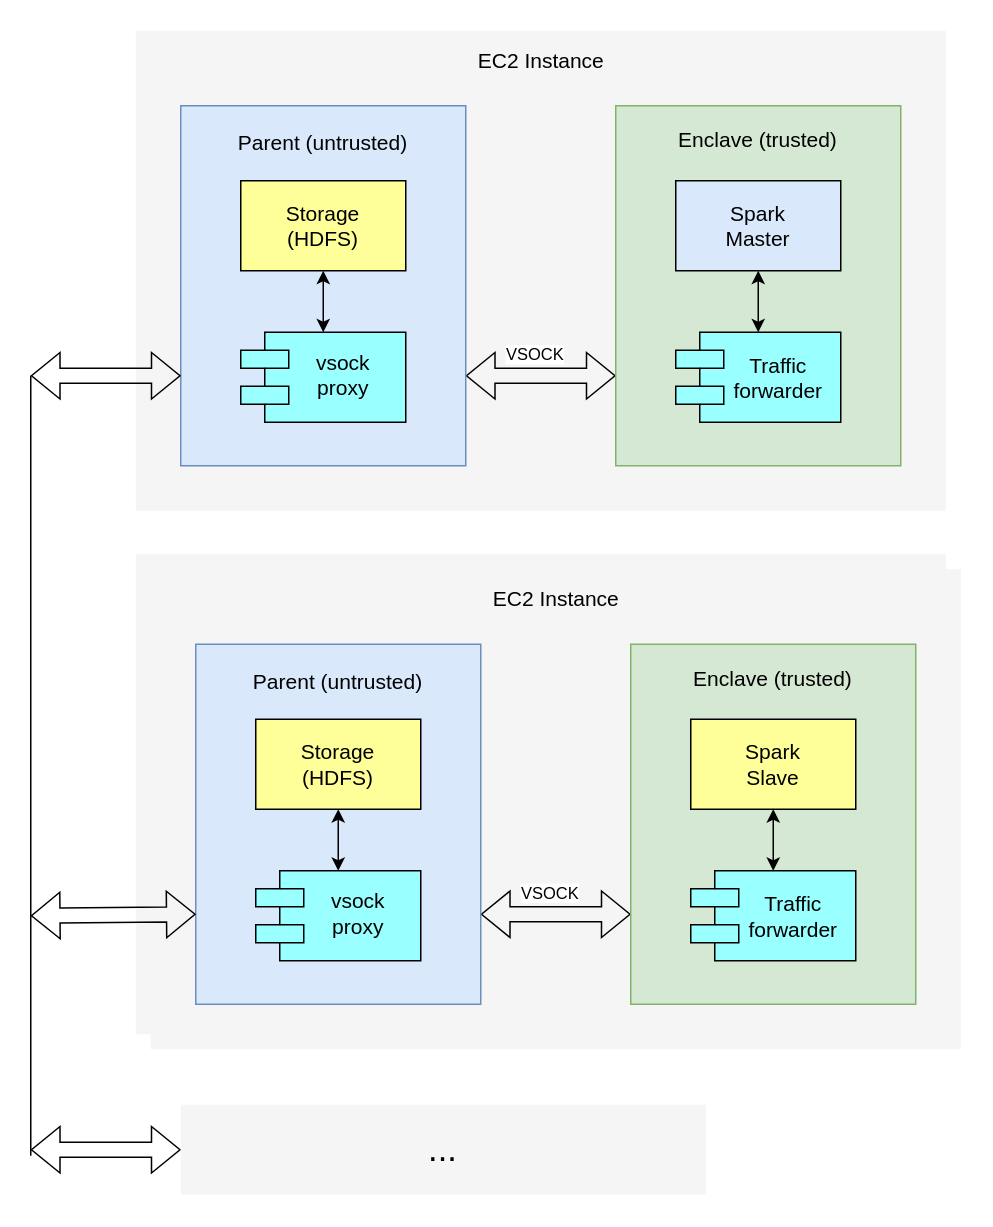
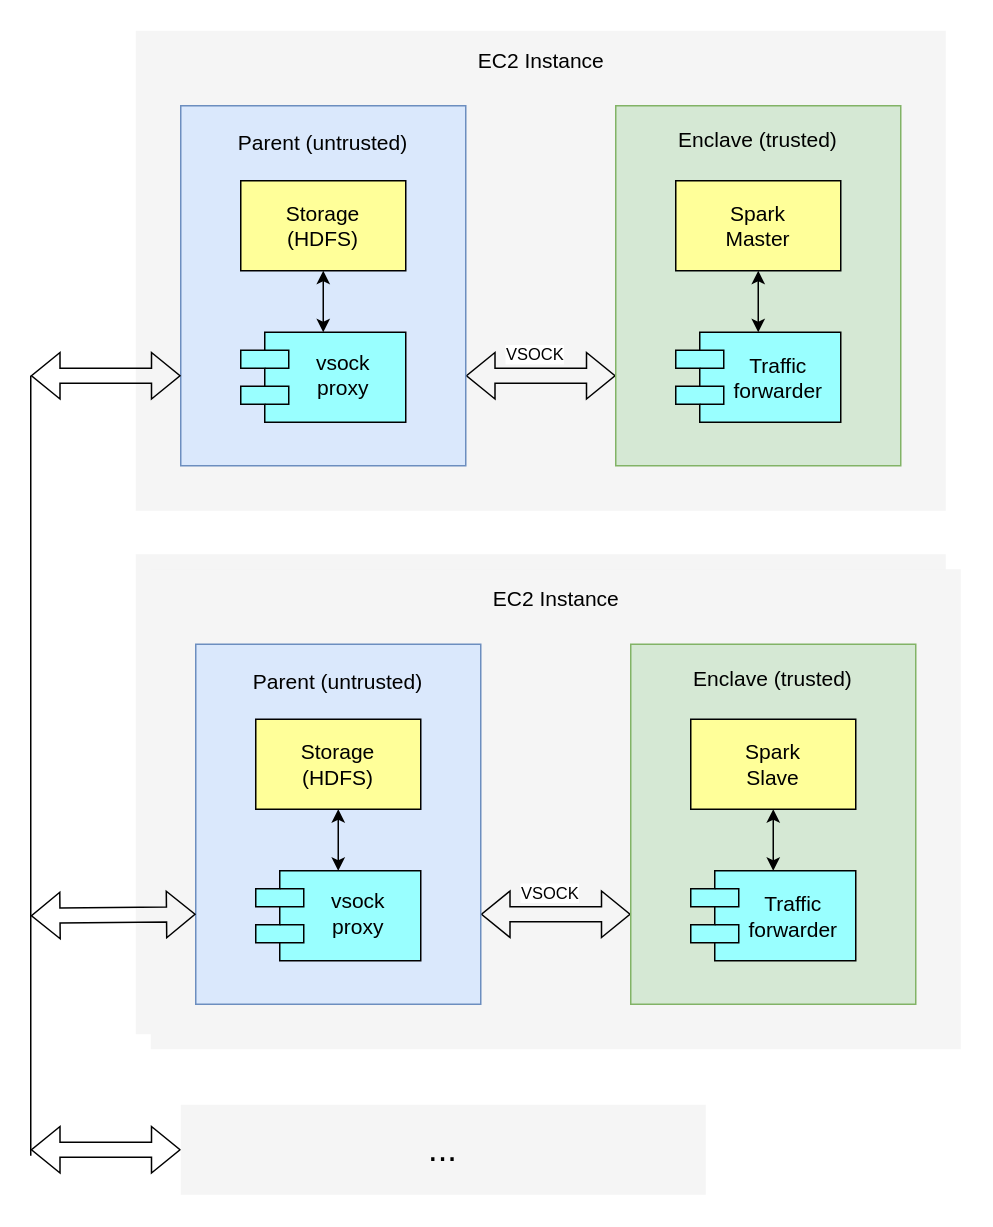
node "Spark Master": fillcolor #dae8fc -> #ffff99
